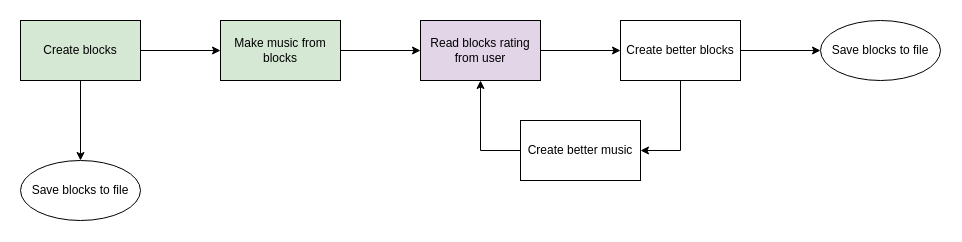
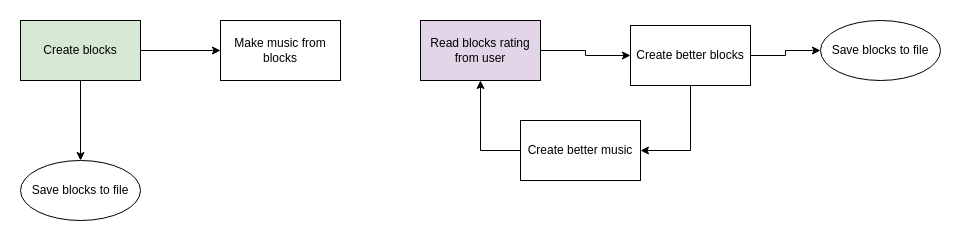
node "Make music from blocks": fillcolor #d5e8d4 -> #ffffff
edge "Make music from blocks" -> "Read blocks rating from user": removed
node "Create better blocks": moved (681, 51) -> (691, 56)
